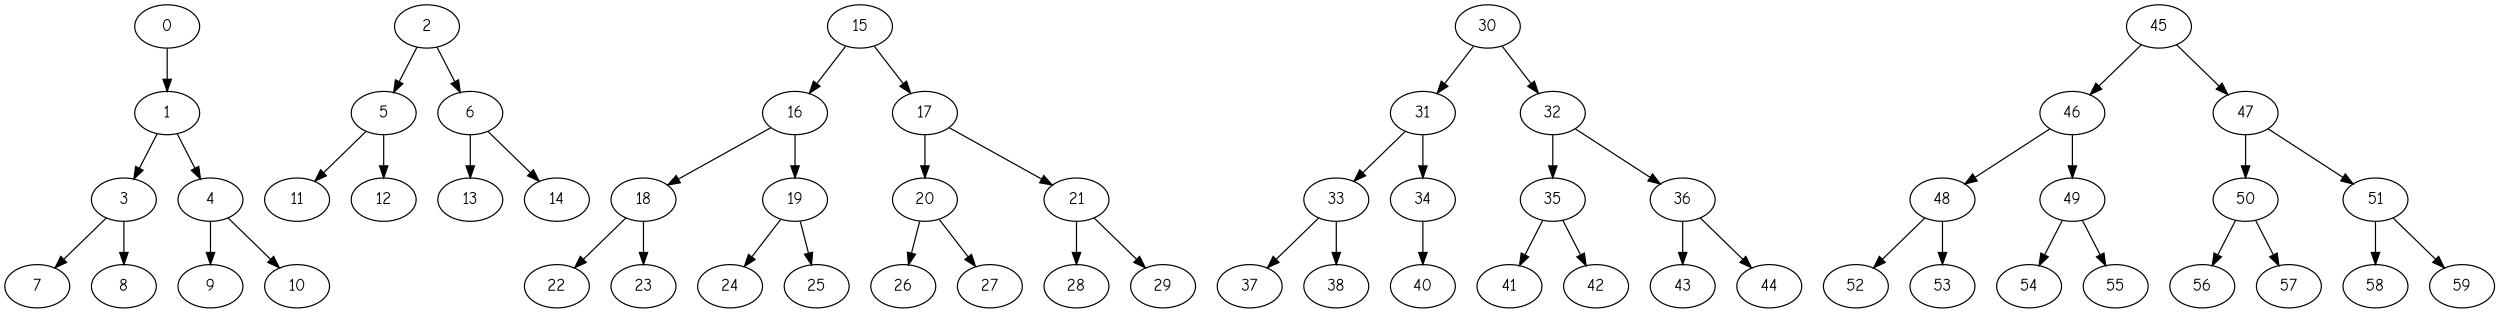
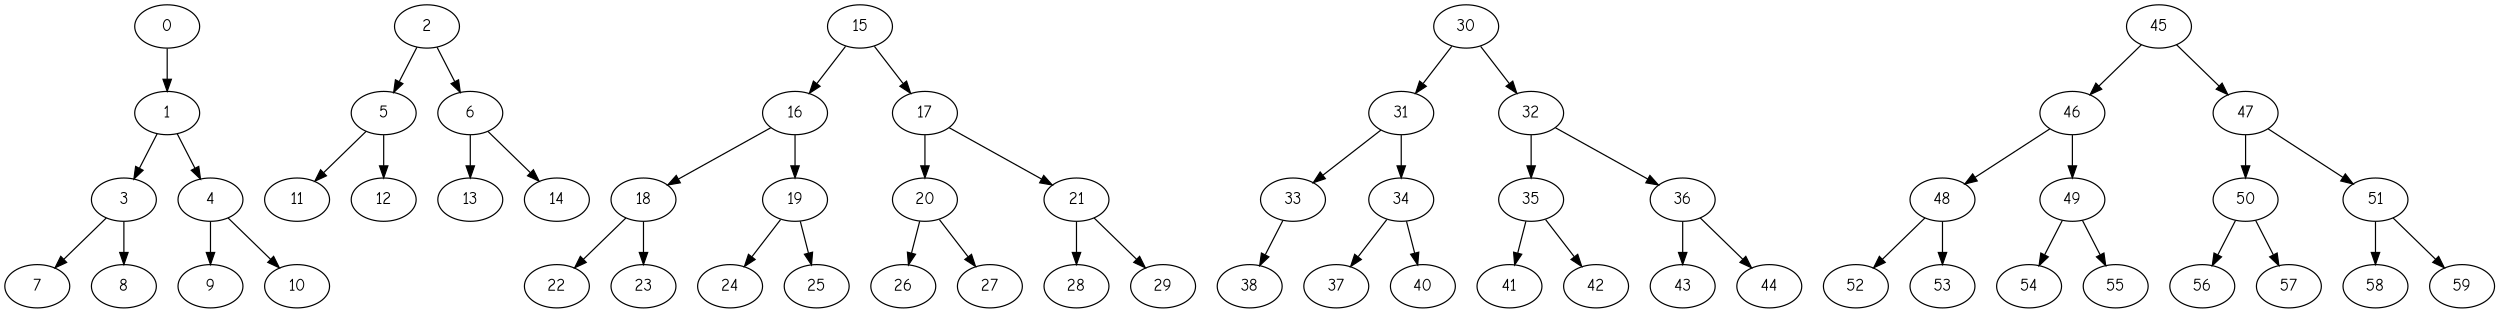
edge "33" -> "37": now "34" -> "37"
